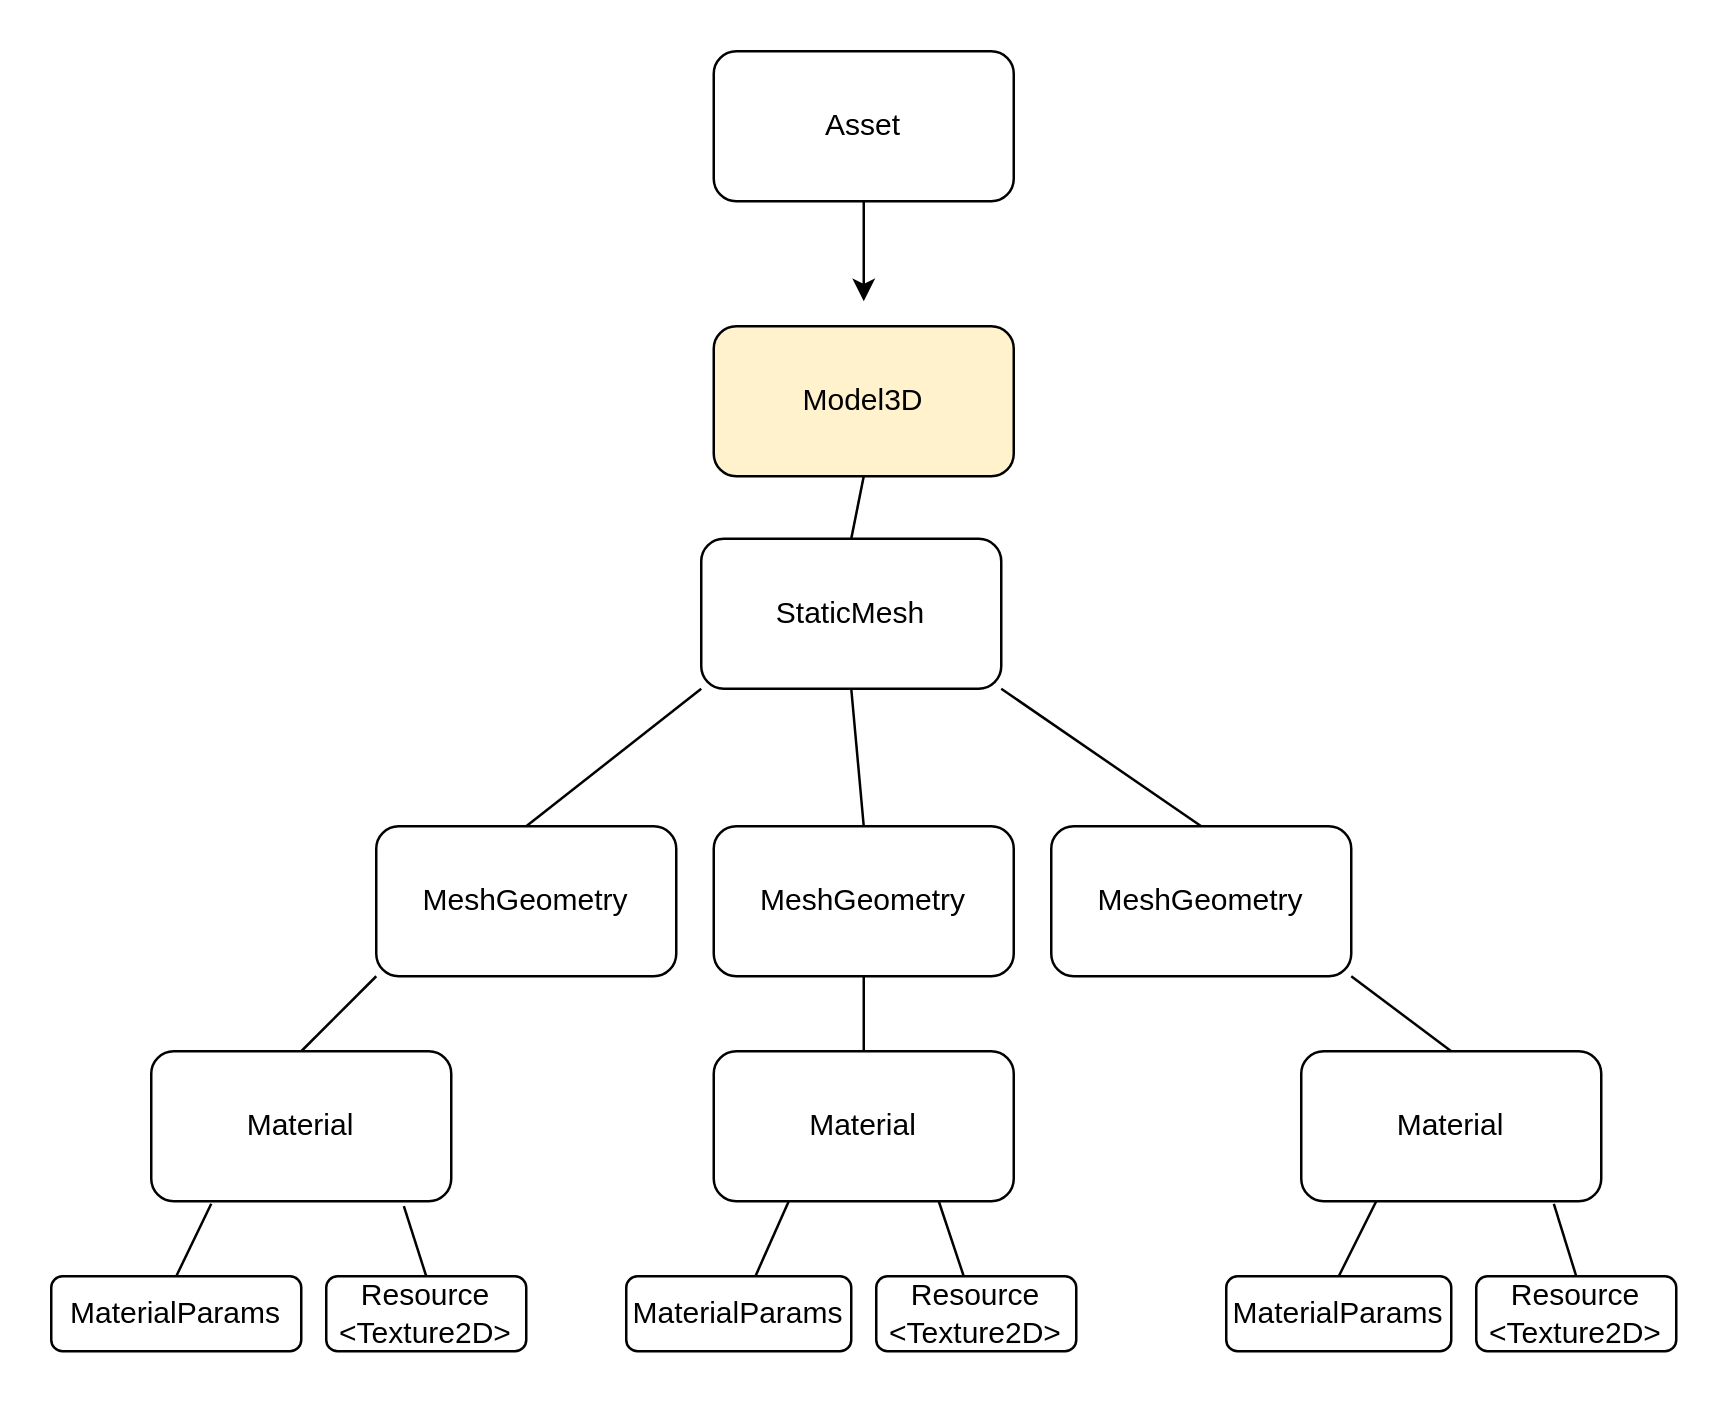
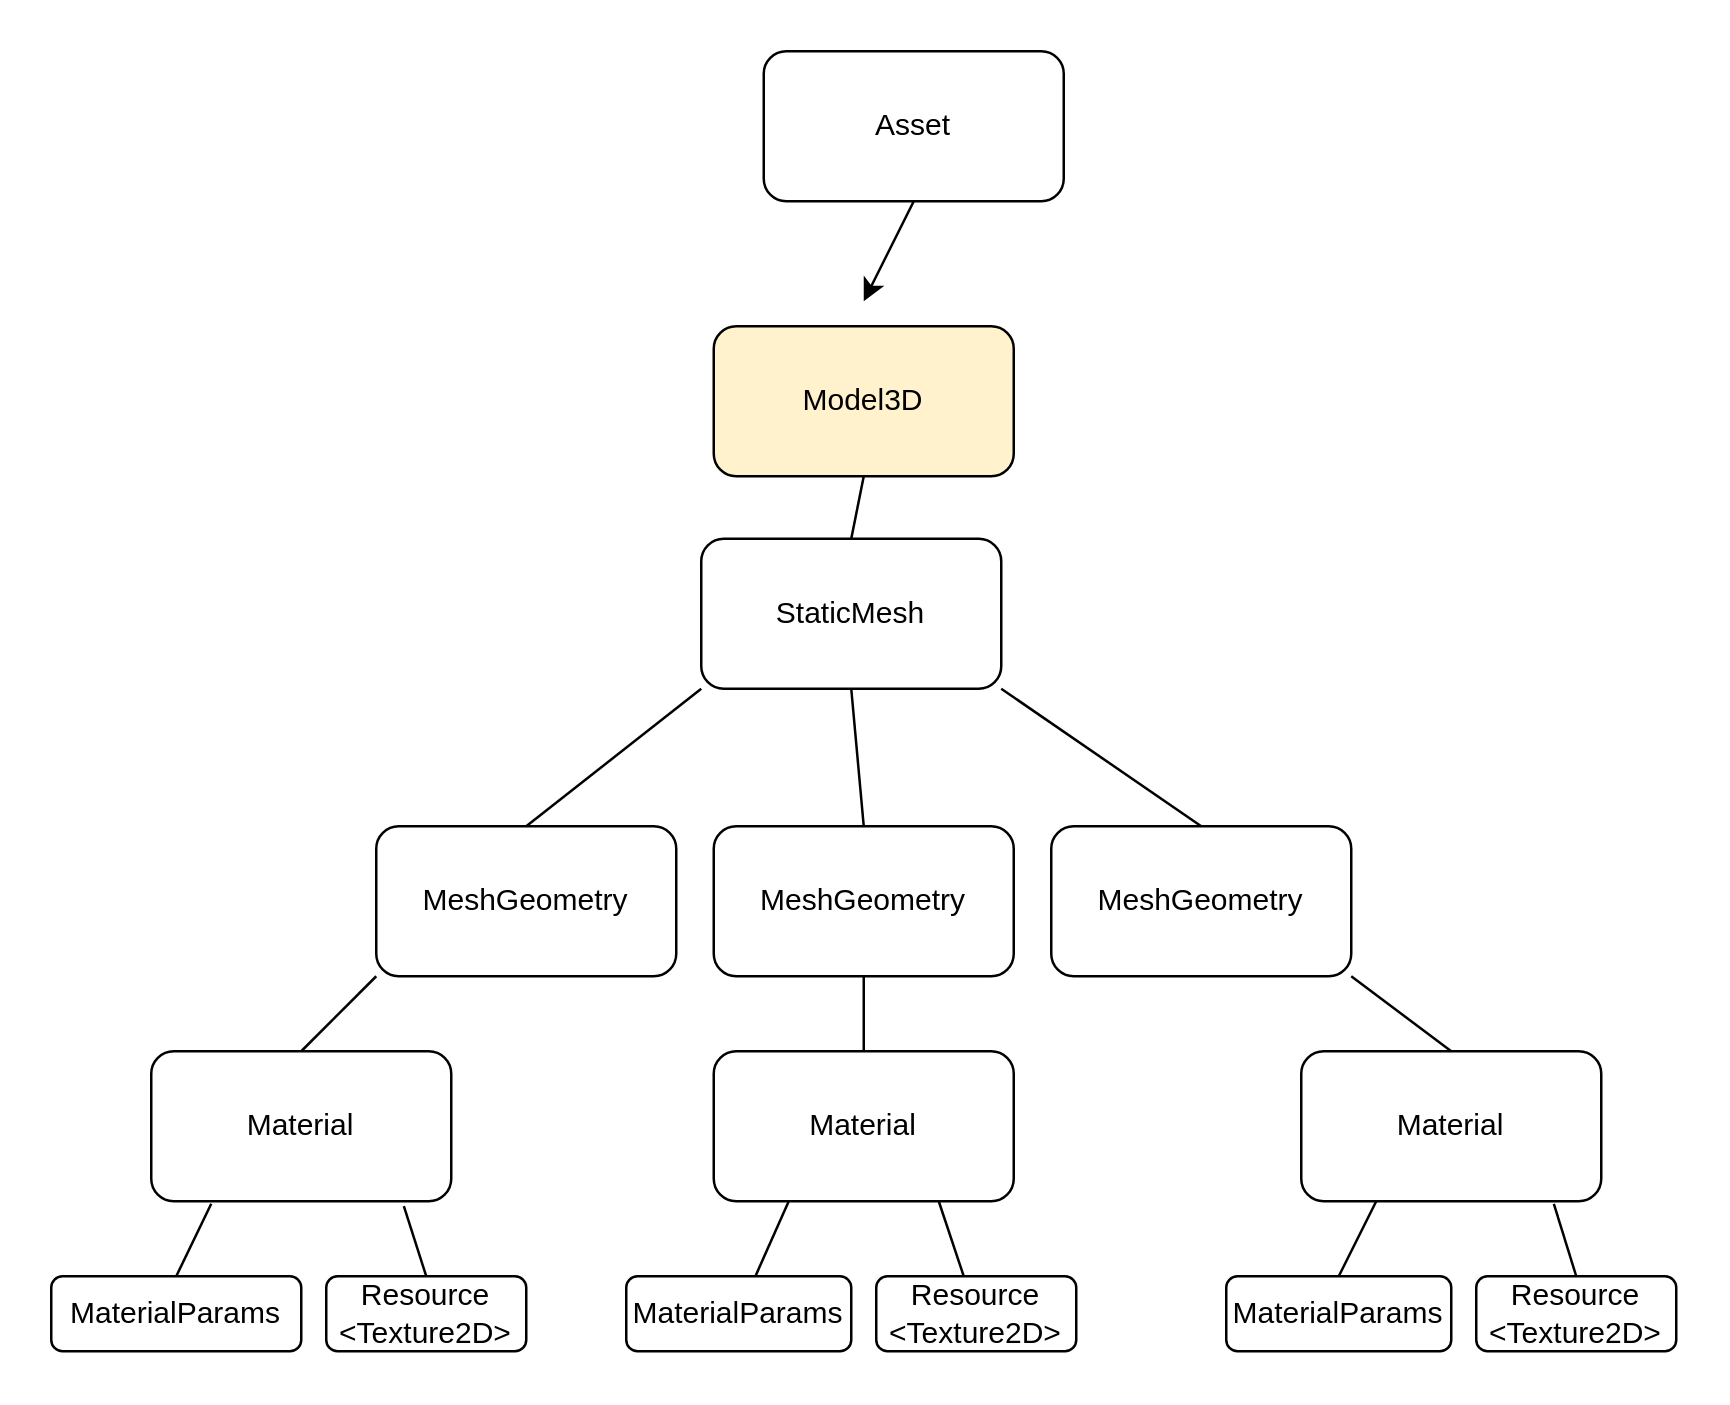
node "Asset": moved (864, 126) -> (914, 126)
